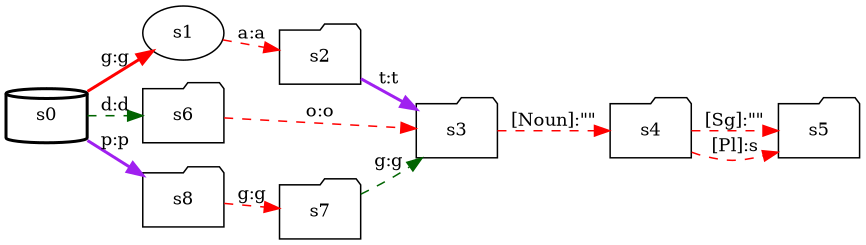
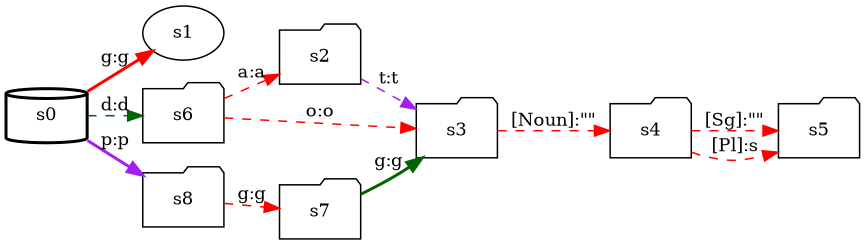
edge "s1" -> "s2": now "s6" -> "s2"
edge "s2" -> "s3": style bold -> dashed
edge "s7" -> "s3": style dashed -> bold
